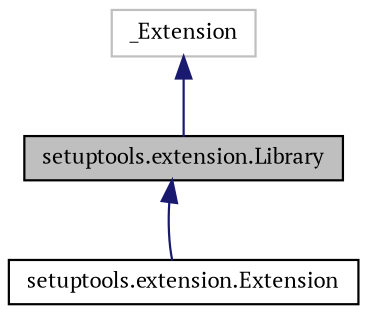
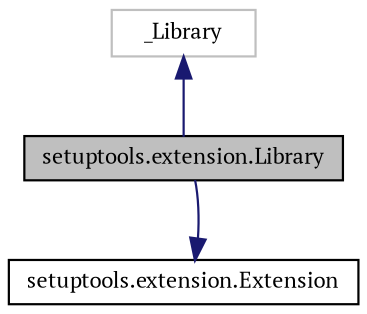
node "_Extension": label "_Extension" -> "_Library"
edge "setuptools.extension.Extension" -> "setuptools.extension.Library": reversed
